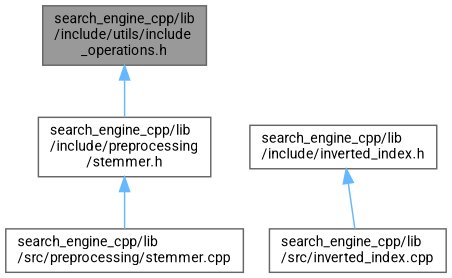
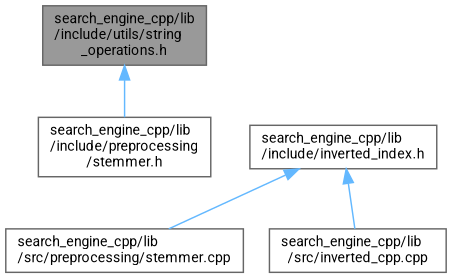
node "search_engine_cpp/lib /include/utils/include _operations.h": label "search_engine_cpp/lib /include/utils/include _operations.h" -> "search_engine_cpp/lib /include/utils/string _operations.h"
edge "search_engine_cpp/lib /src/preprocessing/stemmer.cpp" -> "search_engine_cpp/lib /include/preprocessing /stemmer.h": now "search_engine_cpp/lib /src/preprocessing/stemmer.cpp" -> "search_engine_cpp/lib /include/inverted_index.h"
node "search_engine_cpp/lib /src/inverted_index.cpp": label "search_engine_cpp/lib /src/inverted_index.cpp" -> "search_engine_cpp/lib /src/inverted_cpp.cpp"
